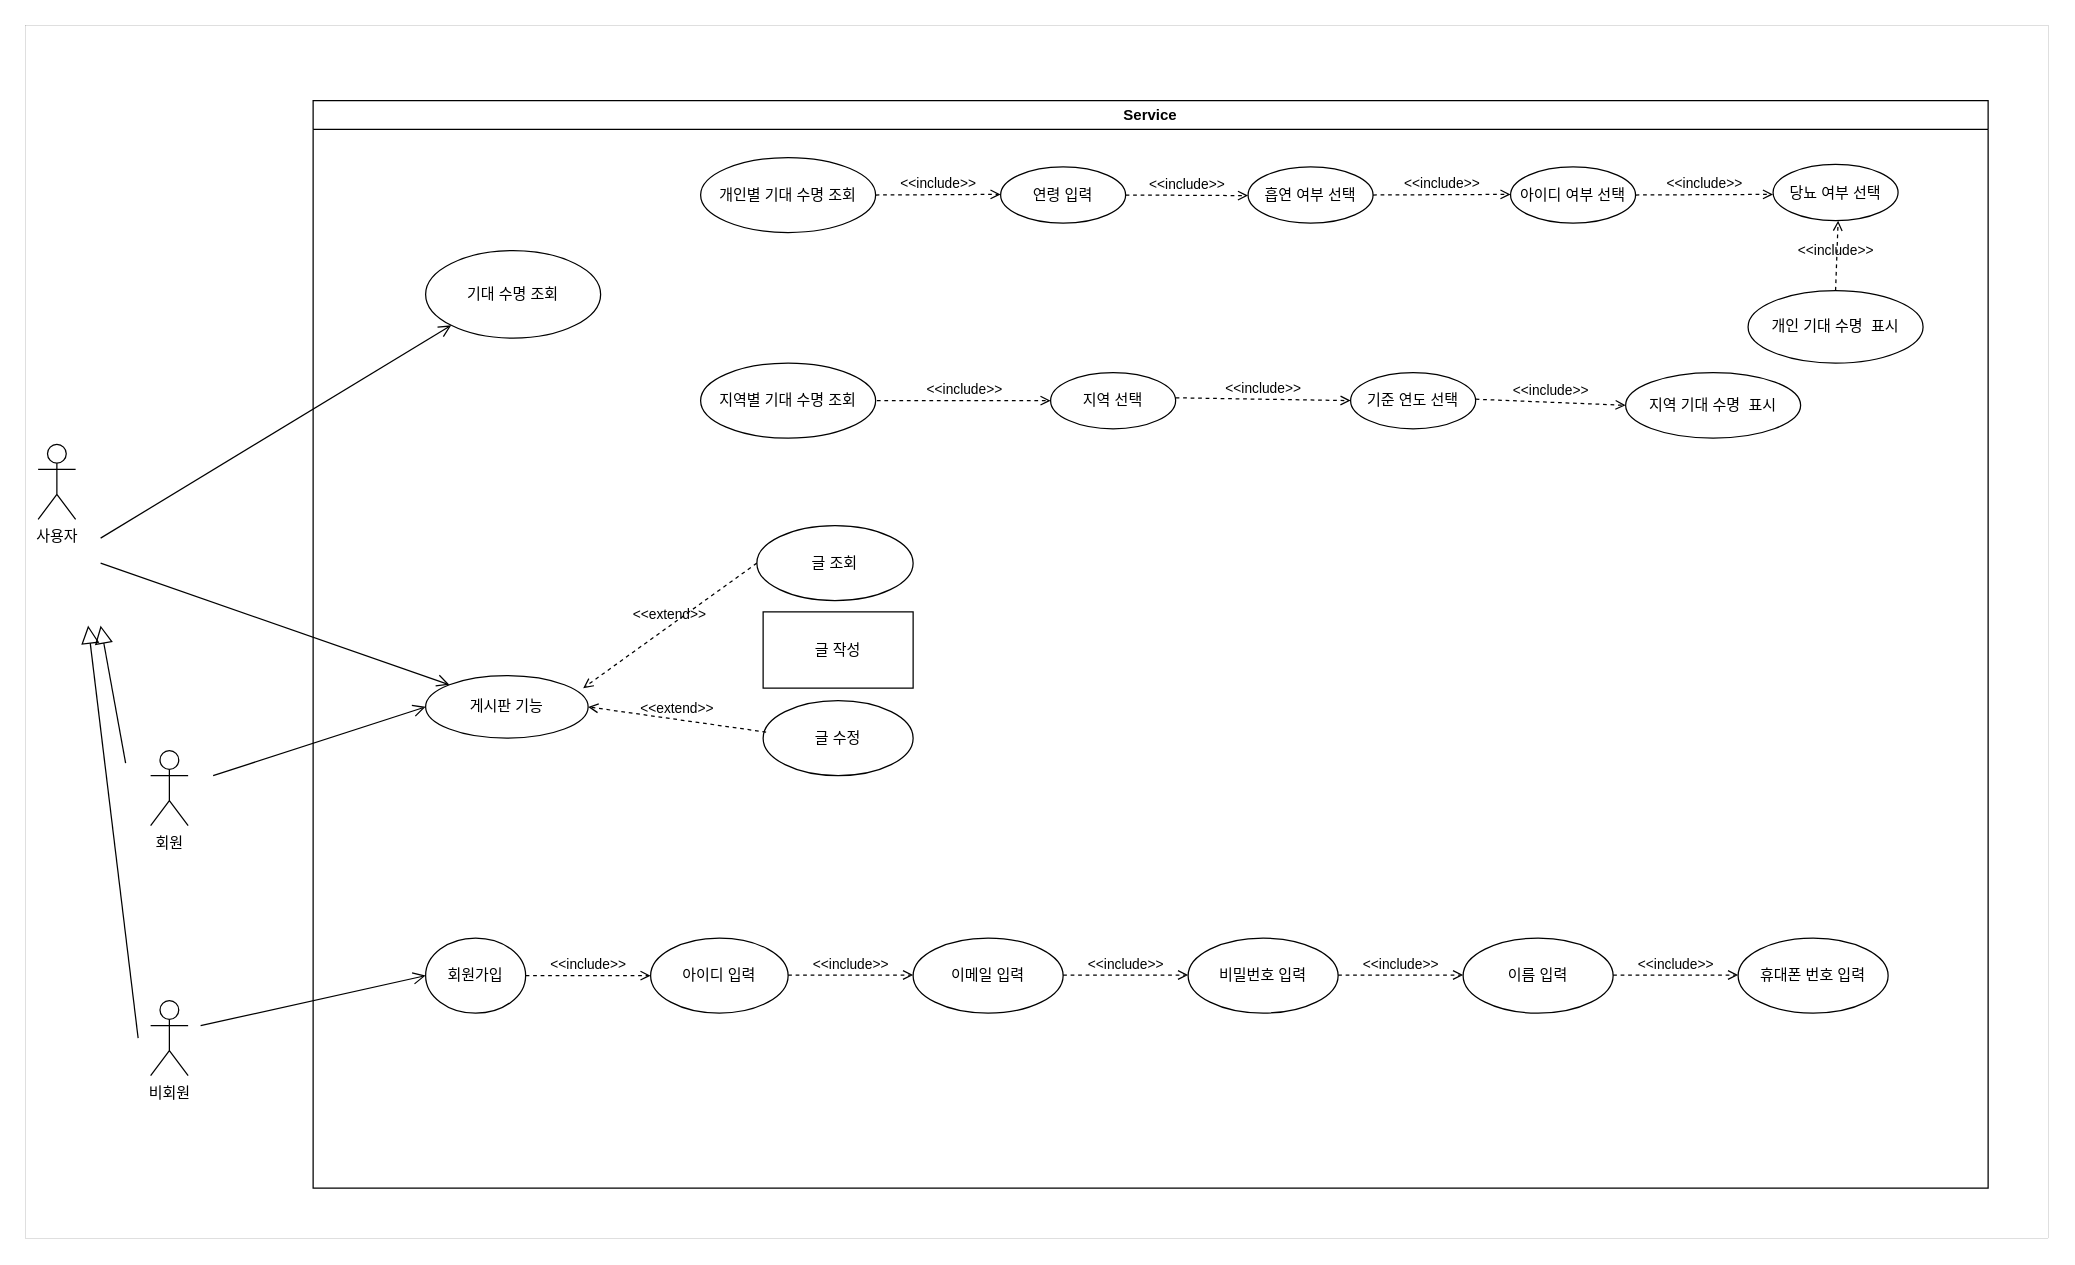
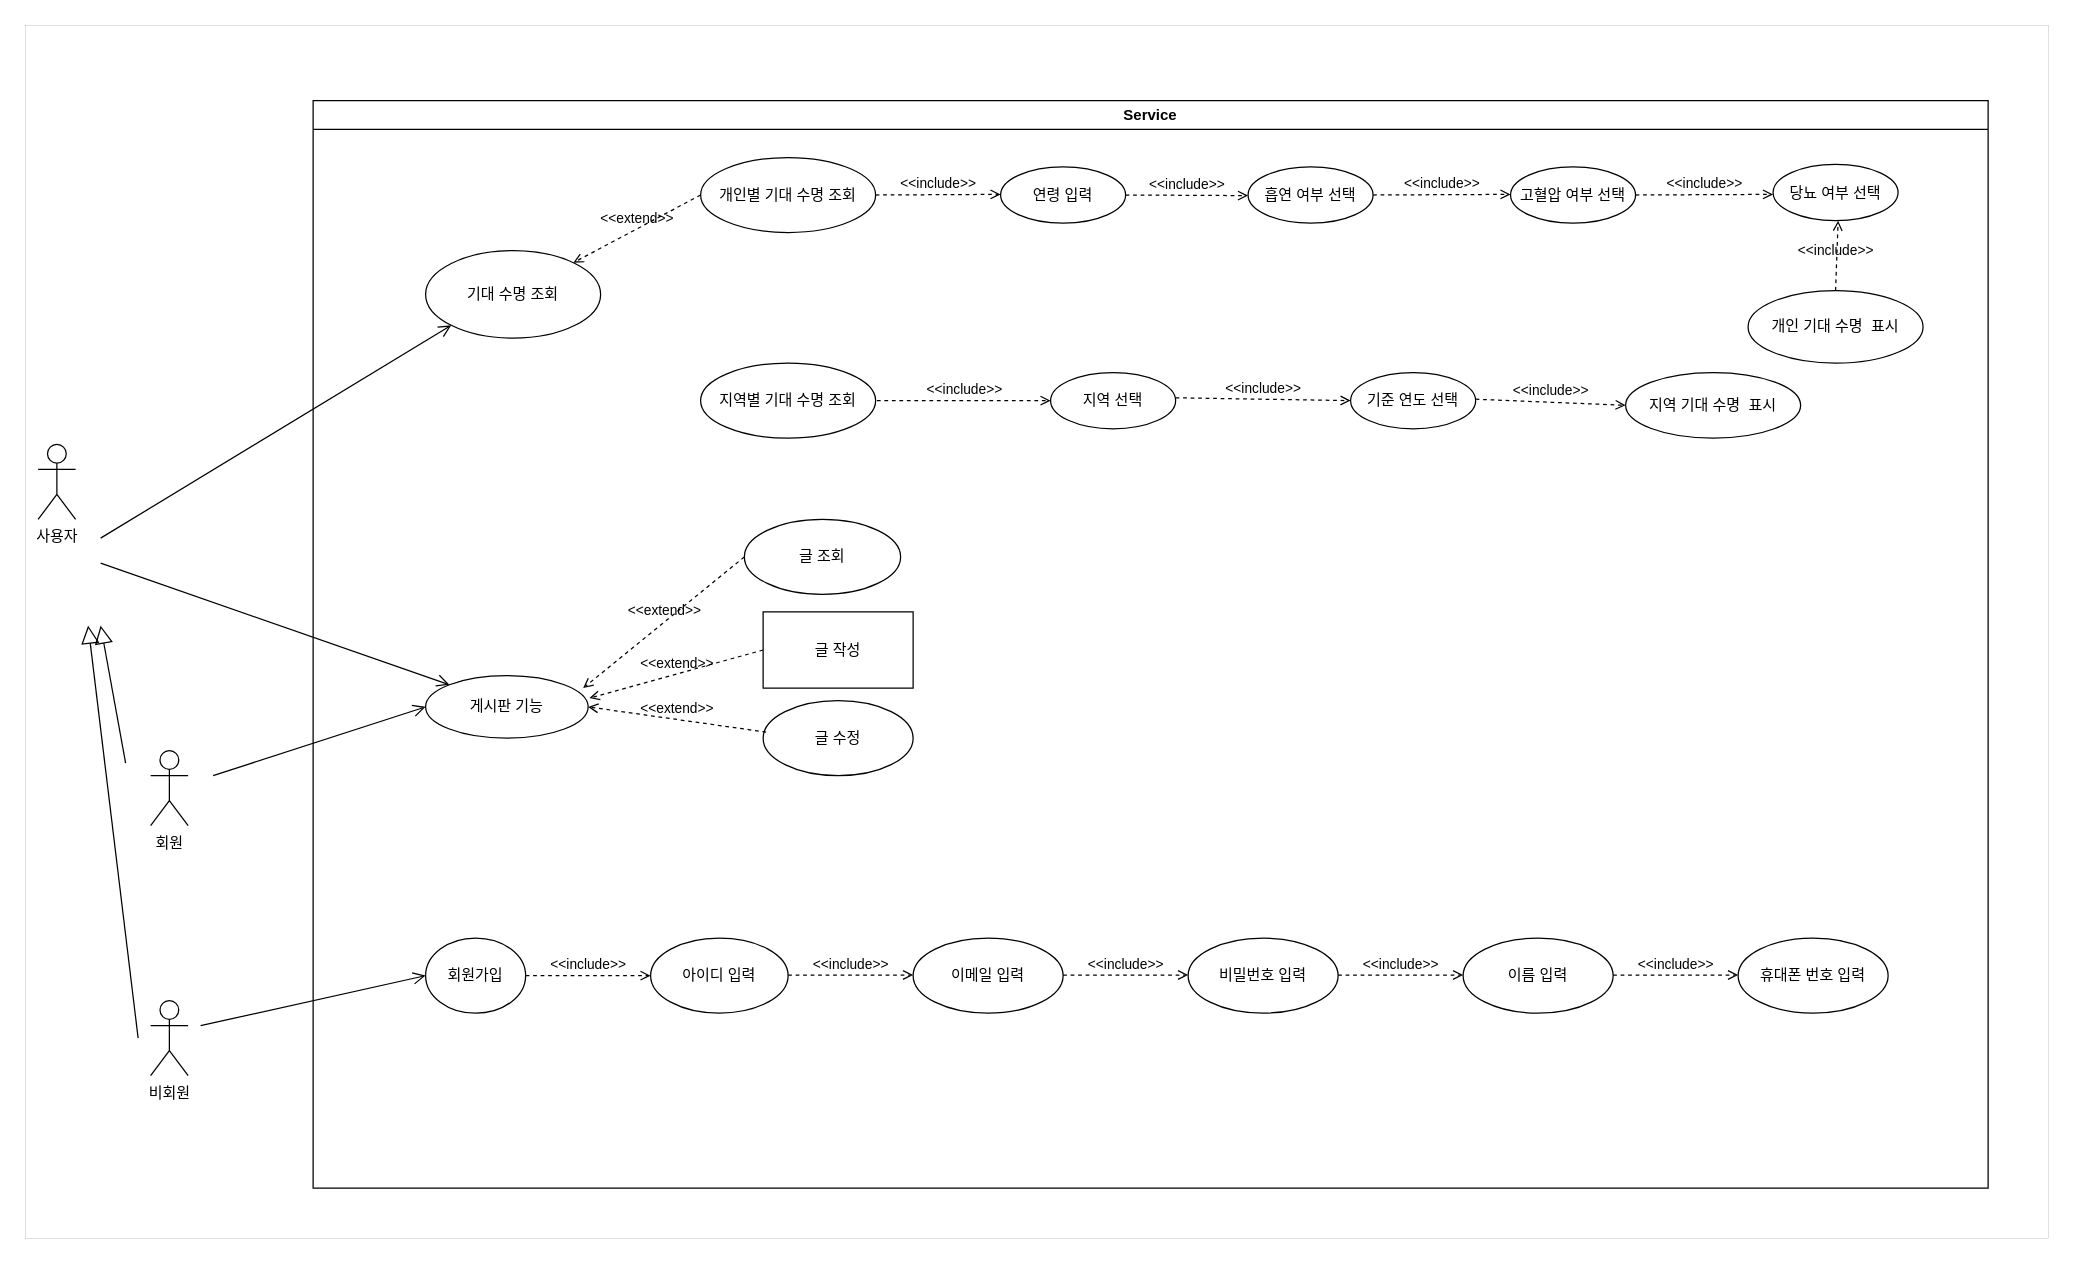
node "아이디 여부 선택": label "아이디 여부 선택" -> "고혈압 여부 선택"
edge "개인별 기대 수명 조회" -> "기대 수명 조회": added, label "<<extend>>"
node "글 조회": moved (835, 563) -> (823, 557)
edge "글 작성" -> "게시판 기능": added, label "<<extend>>"
